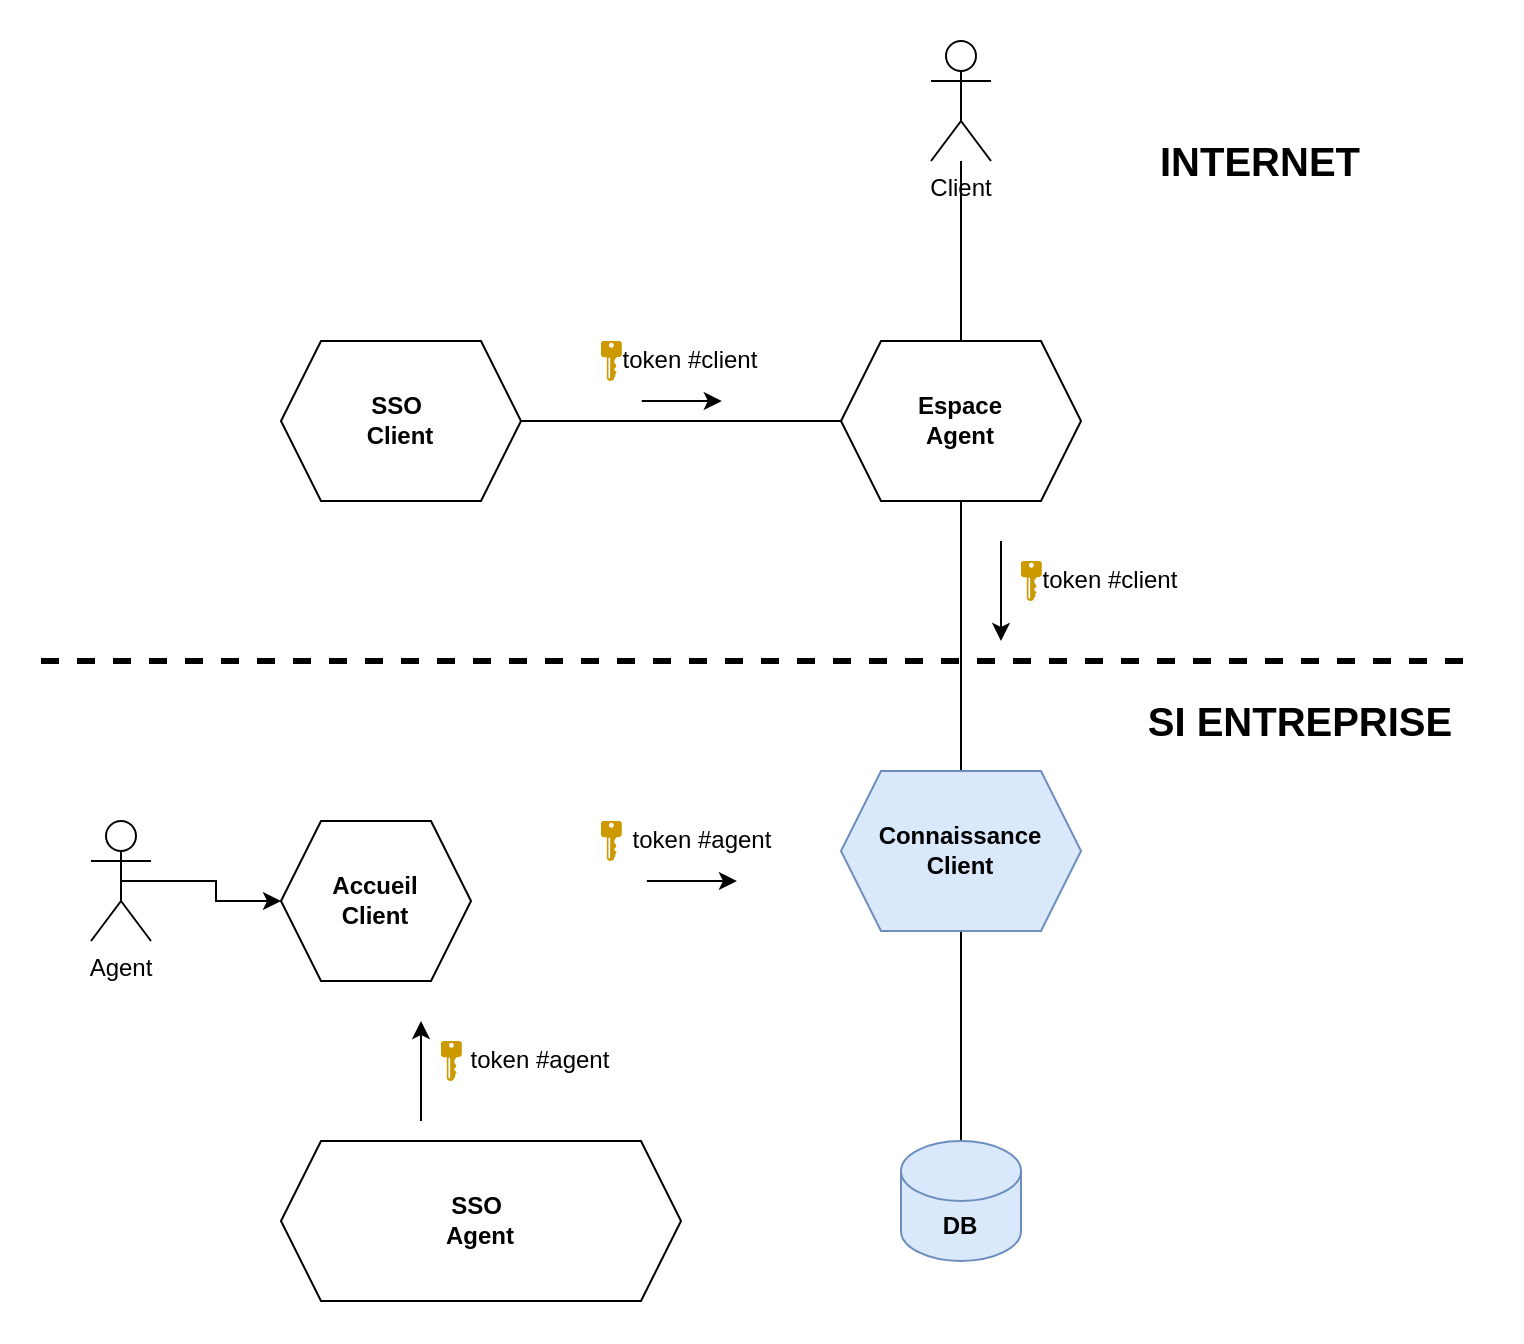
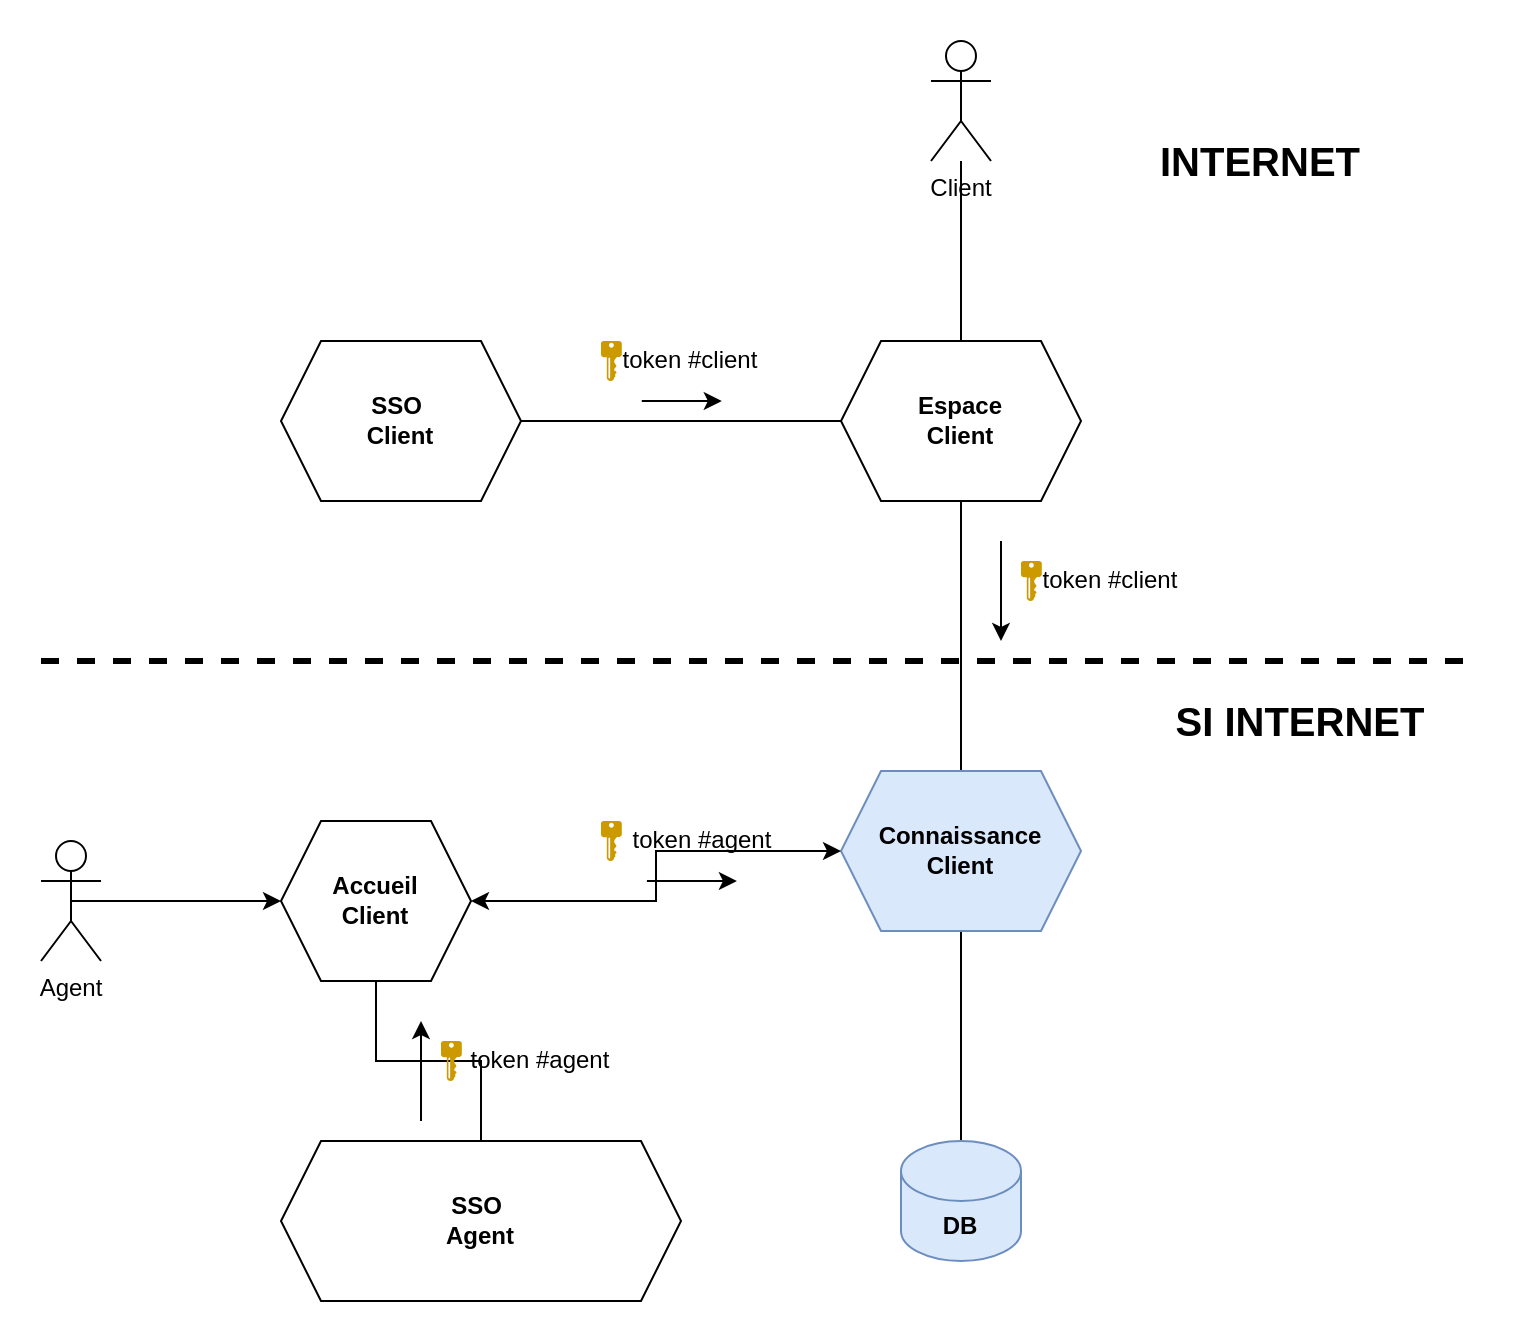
node "Espace Agent": label "Espace Agent" -> "Espace Client"
node "SI ENTREPRISE": label "SI ENTREPRISE" -> "SI INTERNET"
edge "Connaissance Client" -- "Accueil Client": added
node "Agent": moved (121, 881) -> (71, 901)
edge "Accueil Client" -- "SSO Agent": added
